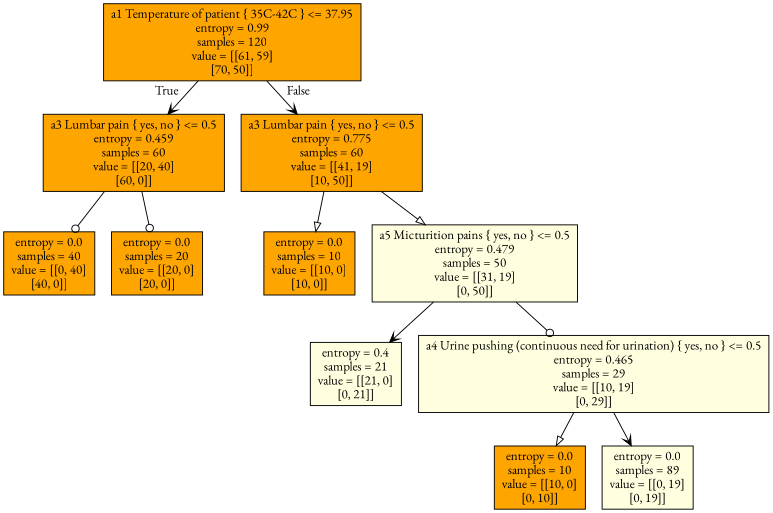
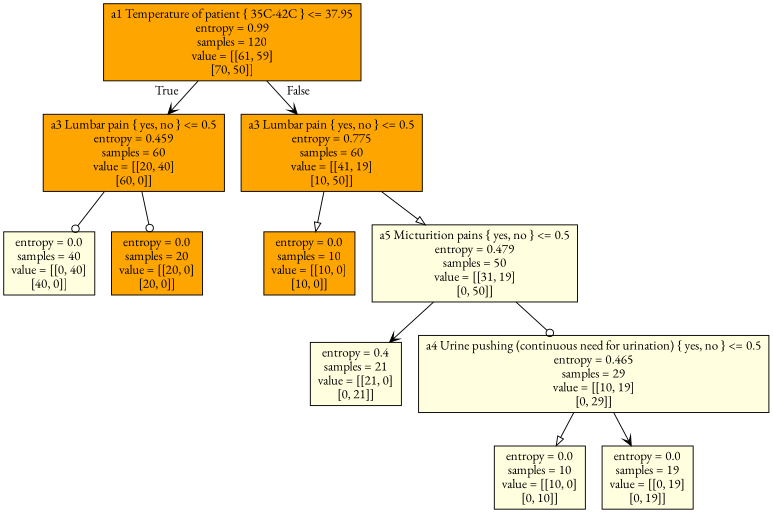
node "entropy = 0.0 samples = 40 value = [[0, 40] [40, 0]]": fillcolor orange -> lightyellow
node "entropy = 0.0 samples = 10 value = [[10, 0] [0, 10]]": fillcolor orange -> lightyellow
node "entropy = 0.0 samples = 89 value = [[0, 19] [0, 19]]": label "entropy = 0.0 samples = 89 value = [[0, 19] [0, 19]]" -> "entropy = 0.0 samples = 19 value = [[0, 19] [0, 19]]"
